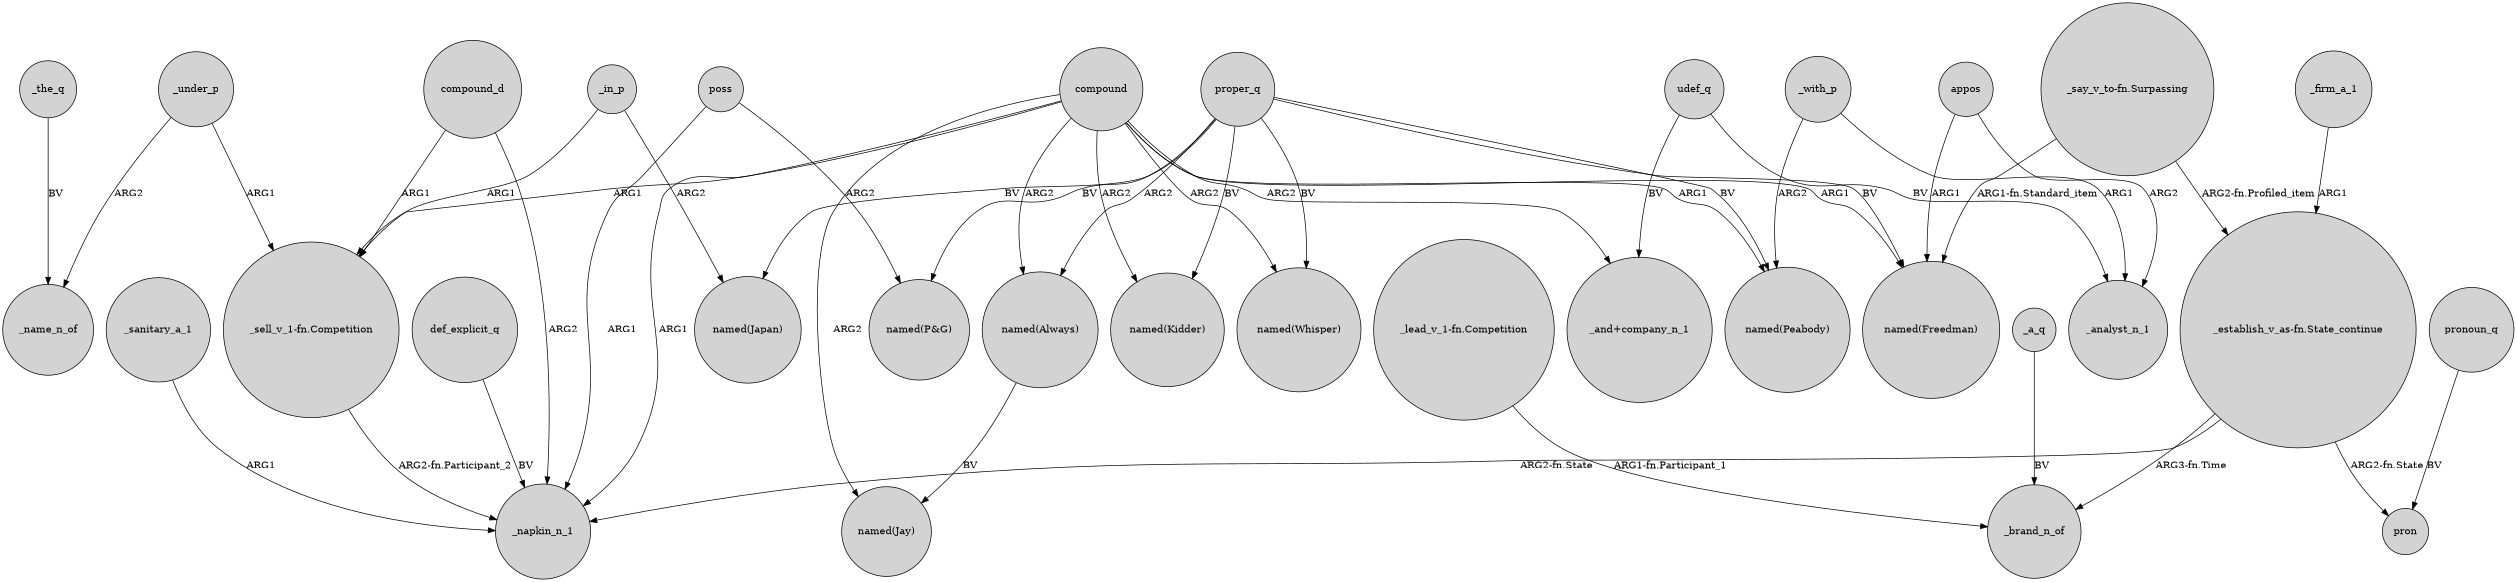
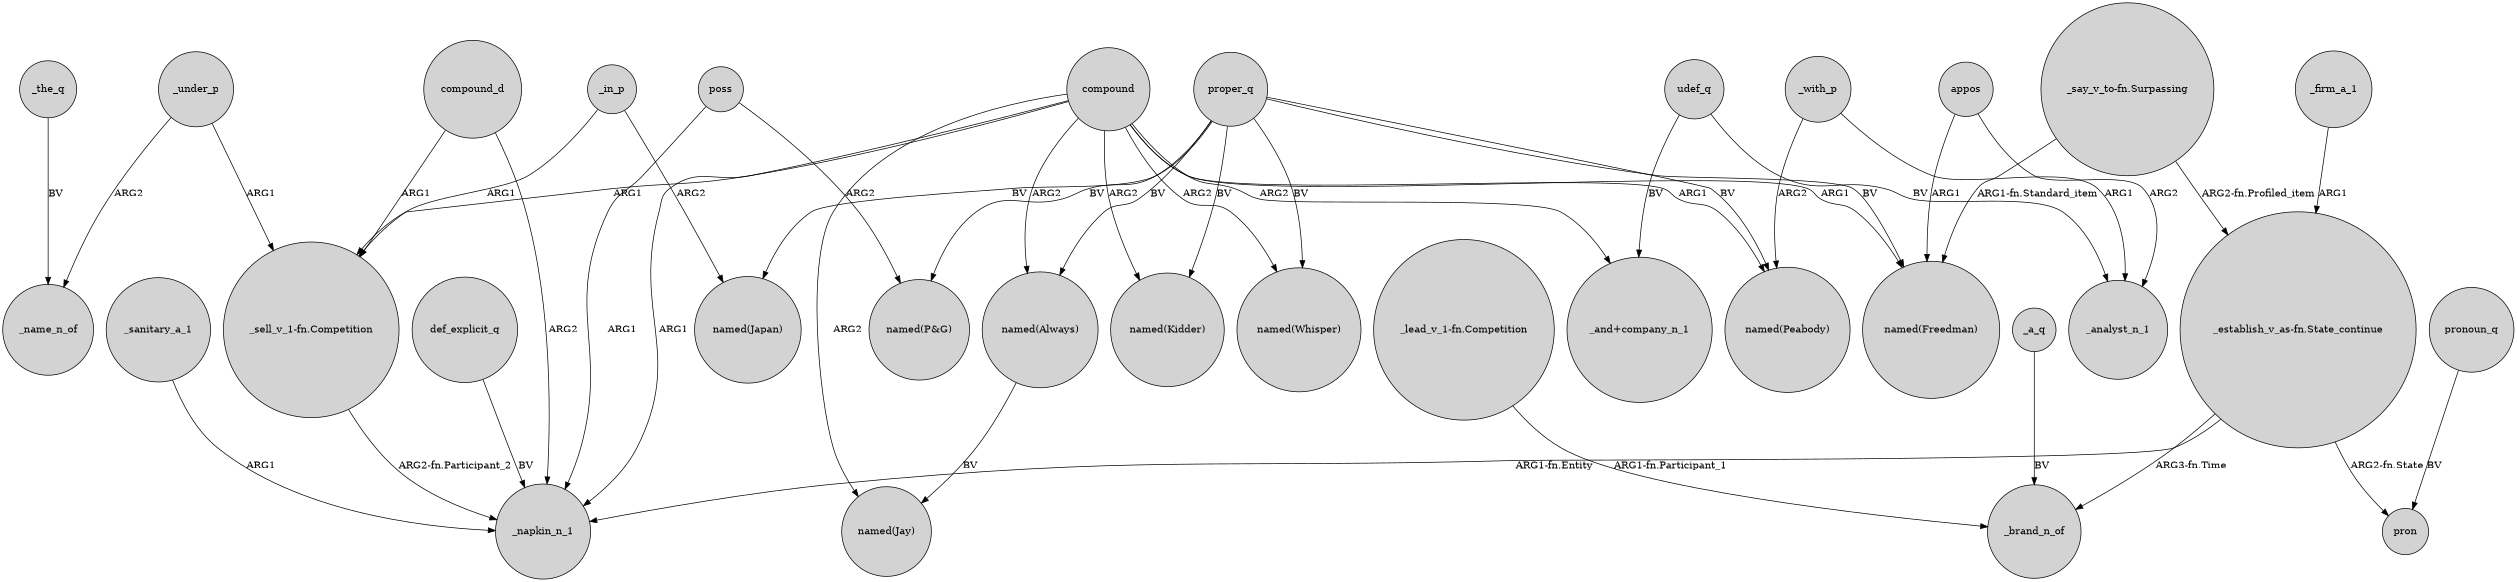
edge "proper_q" -> "named(Always)": label "ARG2" -> "BV"
edge "_establish_v_as-fn.State_continue" -> "_napkin_n_1": label "ARG2-fn.State" -> "ARG1-fn.Entity"
